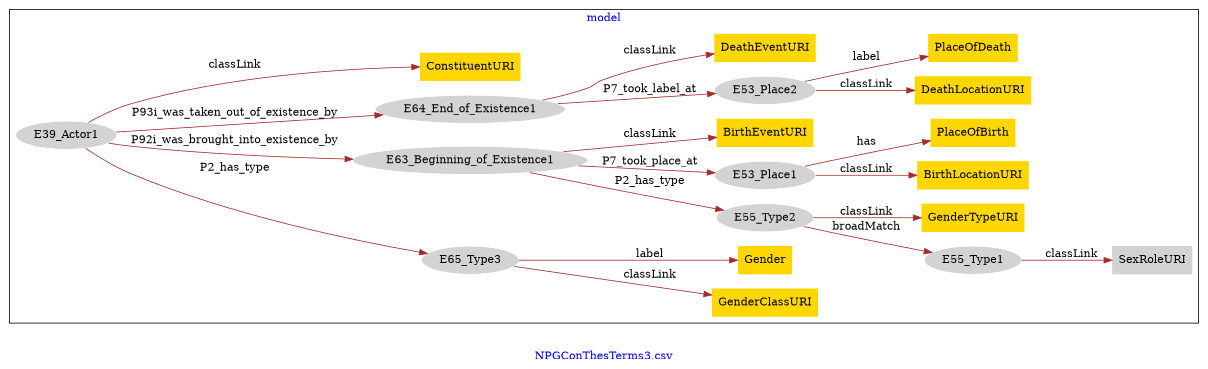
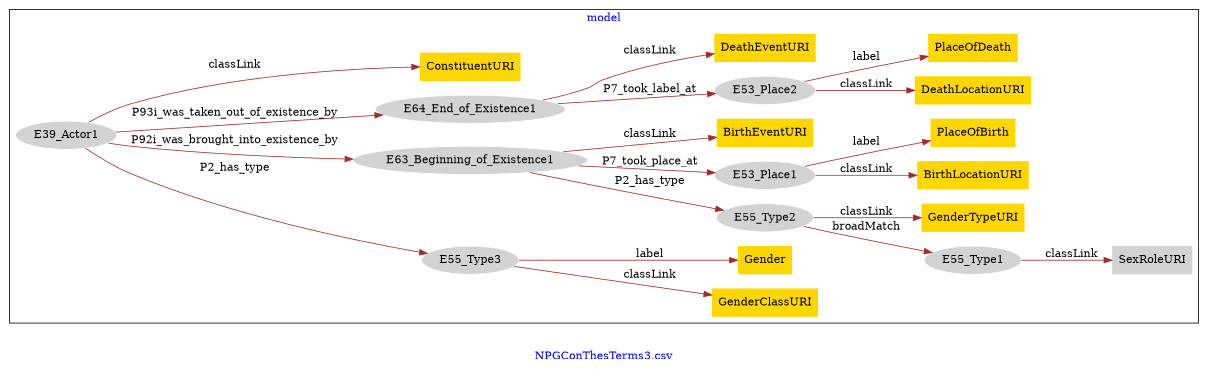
edge "E53_Place1" -> "PlaceOfBirth": label "has" -> "label"
node "E65_Type3": label "E65_Type3" -> "E55_Type3"
